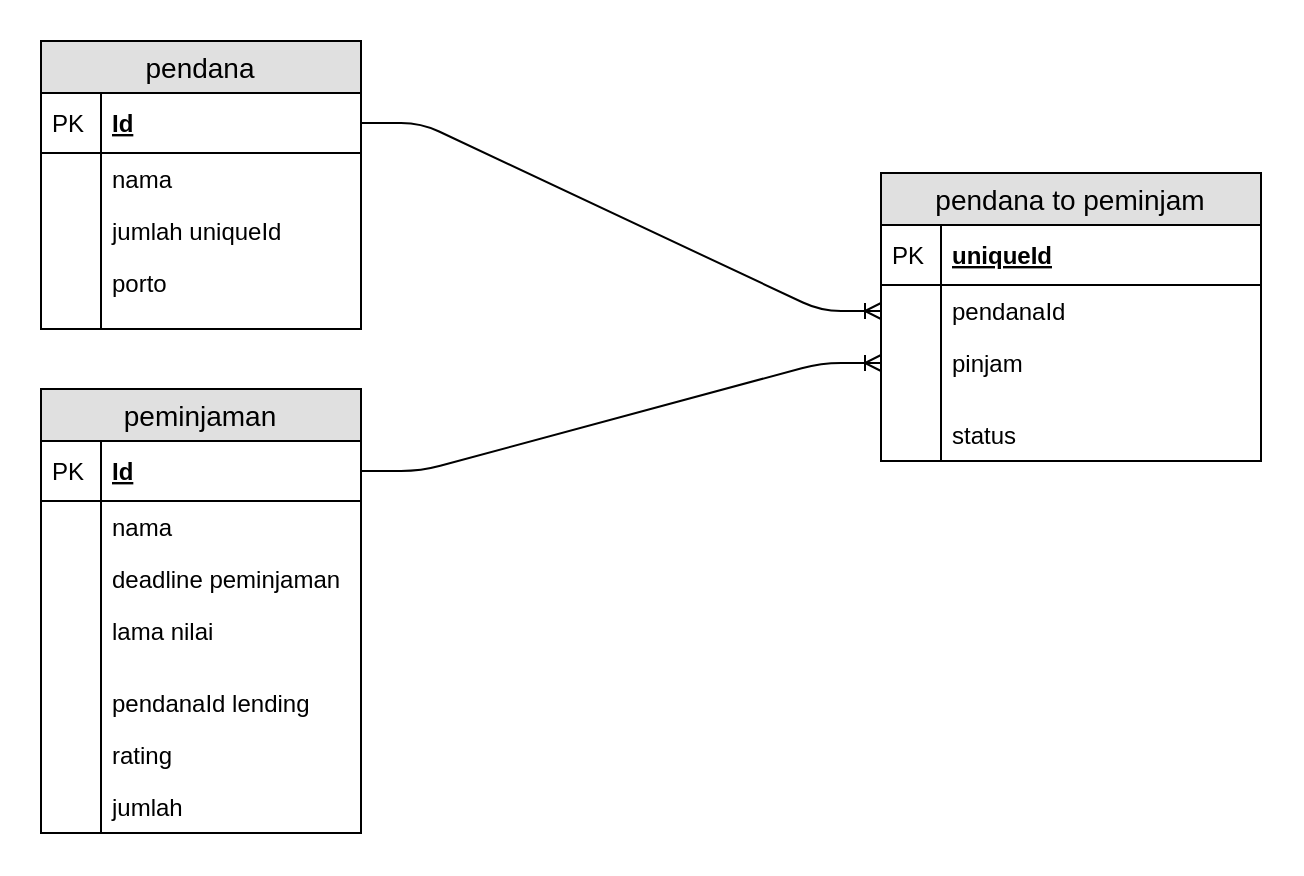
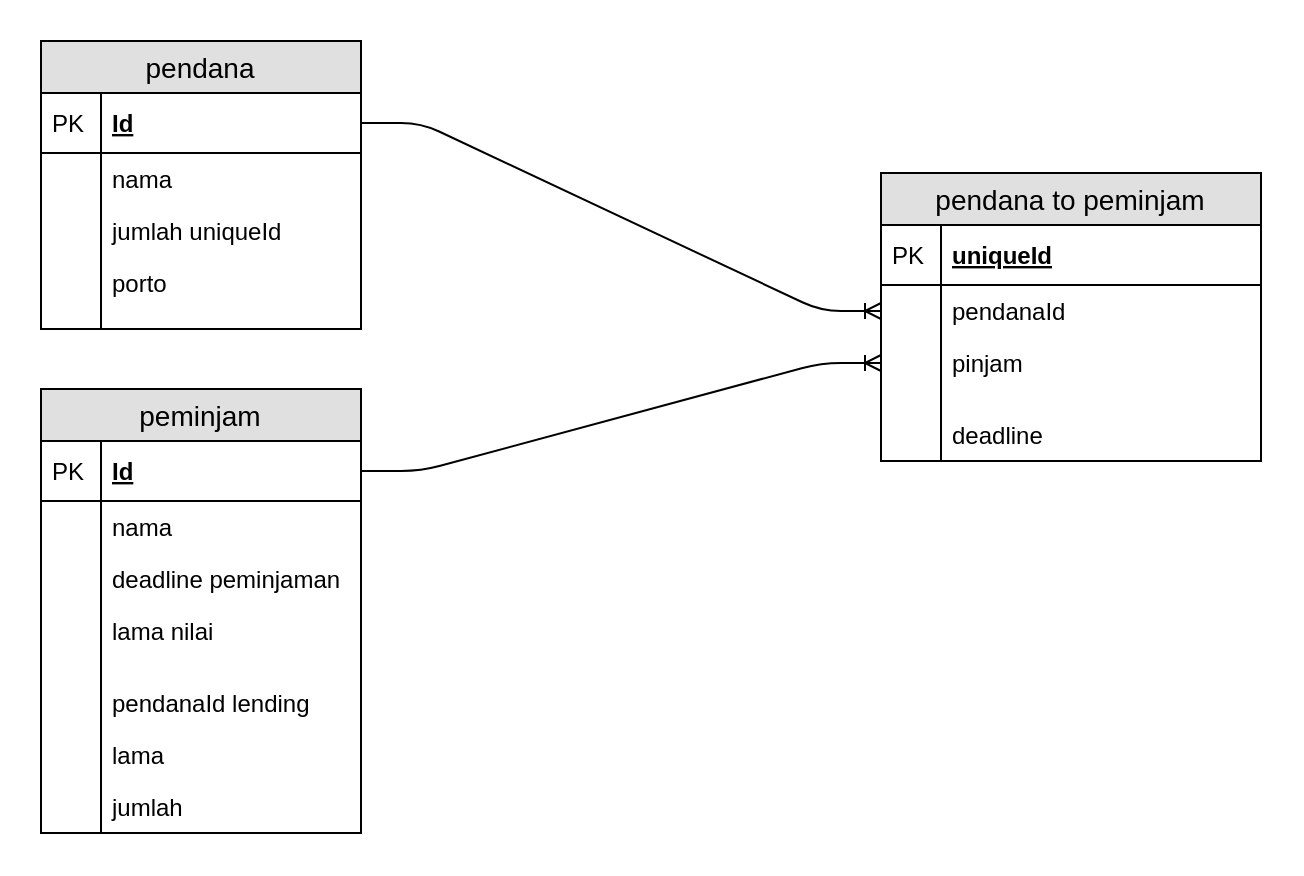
node "peminjaman": label "peminjaman" -> "peminjam"
node "status": label "status" -> "deadline"
node "rating": label "rating" -> "lama"
